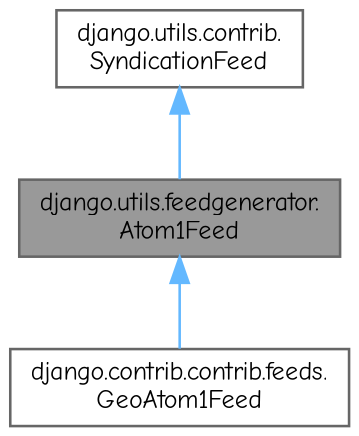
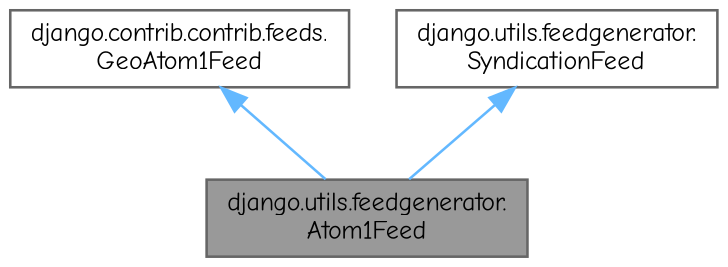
node "django.utils.contrib. SyndicationFeed": label "django.utils.contrib. SyndicationFeed" -> "django.utils.feedgenerator. SyndicationFeed"
edge "django.contrib.contrib.feeds. GeoAtom1Feed" -> "django.utils.feedgenerator. Atom1Feed": reversed
